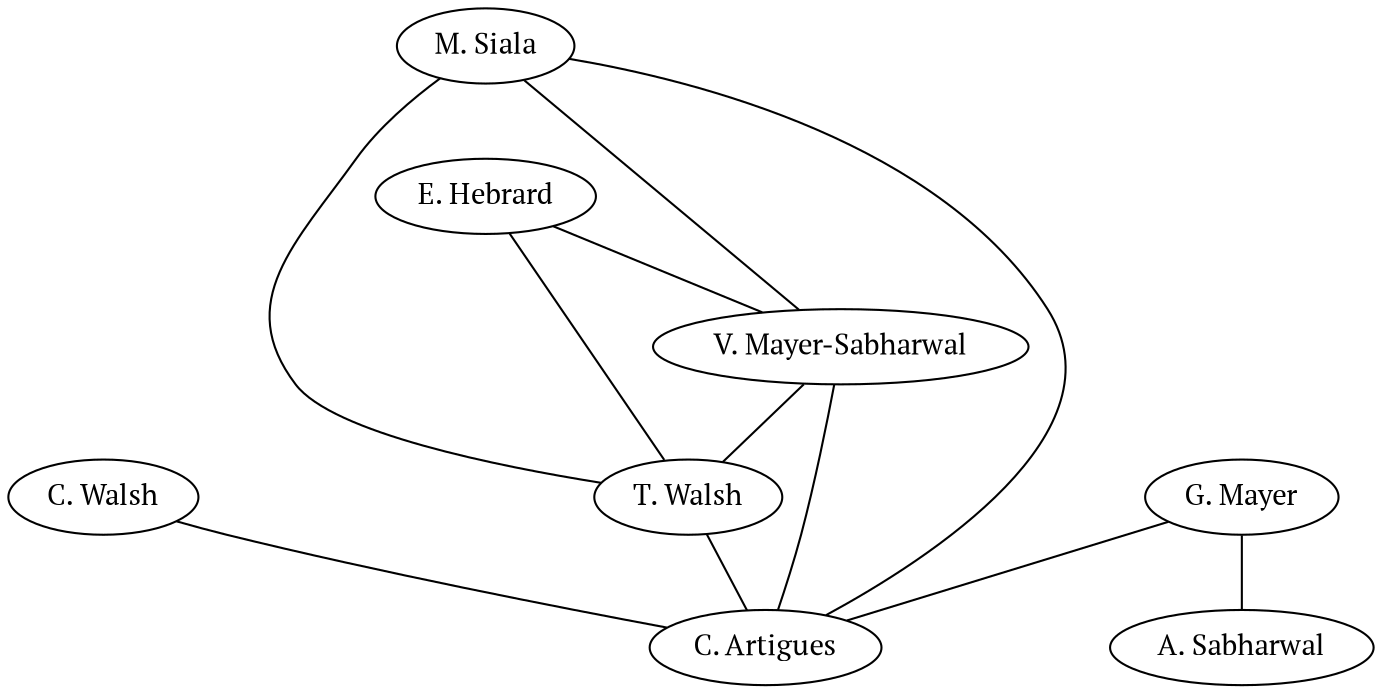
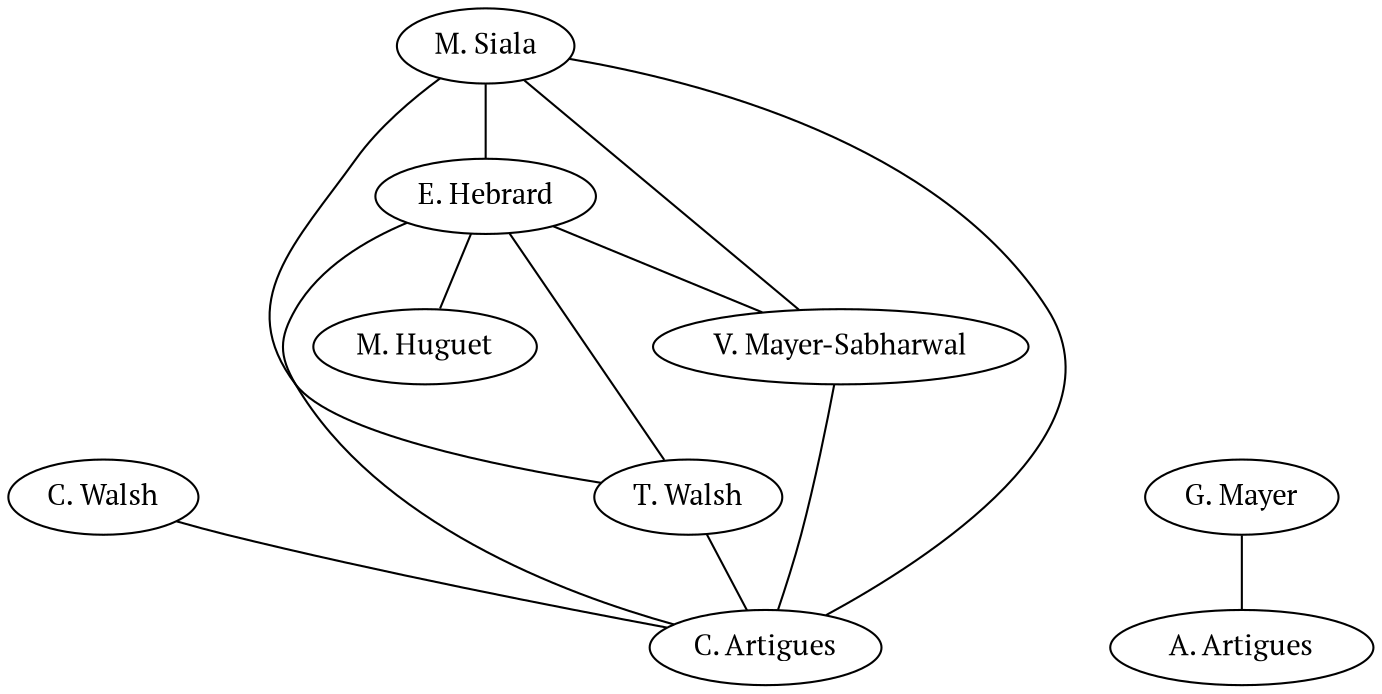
edge "M. Siala" -- "E. Hebrard": added
node "M. Huguet": added
edge "V. Mayer-Sabharwal" -- "T. Walsh": removed
edge "G. Mayer" -- "C. Artigues": now "E. Hebrard" -- "C. Artigues"
node "A. Sabharwal": label "A. Sabharwal" -> "A. Artigues"
